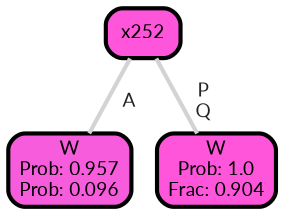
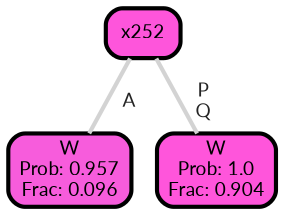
node "W Prob: 0.957 Prob: 0.096": label "W Prob: 0.957 Prob: 0.096" -> "W Prob: 0.957 Frac: 0.096"
